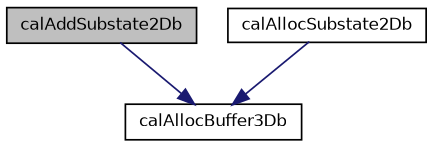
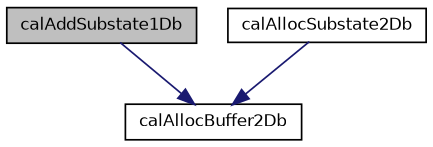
node "calAddSubstate2Db": label "calAddSubstate2Db" -> "calAddSubstate1Db"
node "calAllocBuffer3Db": label "calAllocBuffer3Db" -> "calAllocBuffer2Db"
